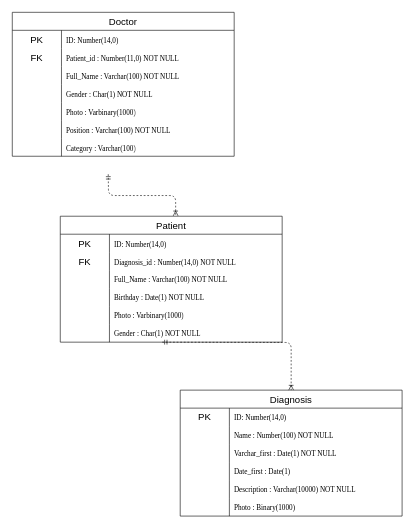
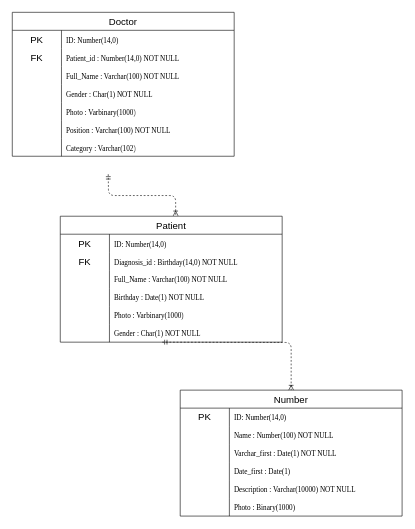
node "Patient_id : Number(11,0) NOT NULL": label "Patient_id : Number(11,0) NOT NULL" -> "Patient_id : Number(14,0) NOT NULL"
node "Category : Varchar(100)": label "Category : Varchar(100)" -> "Category : Varchar(102)"
node "Diagnosis_id : Number(14,0) NOT NULL": label "Diagnosis_id : Number(14,0) NOT NULL" -> "Diagnosis_id : Birthday(14,0) NOT NULL"
node "Diagnosis": label "Diagnosis" -> "Number"
